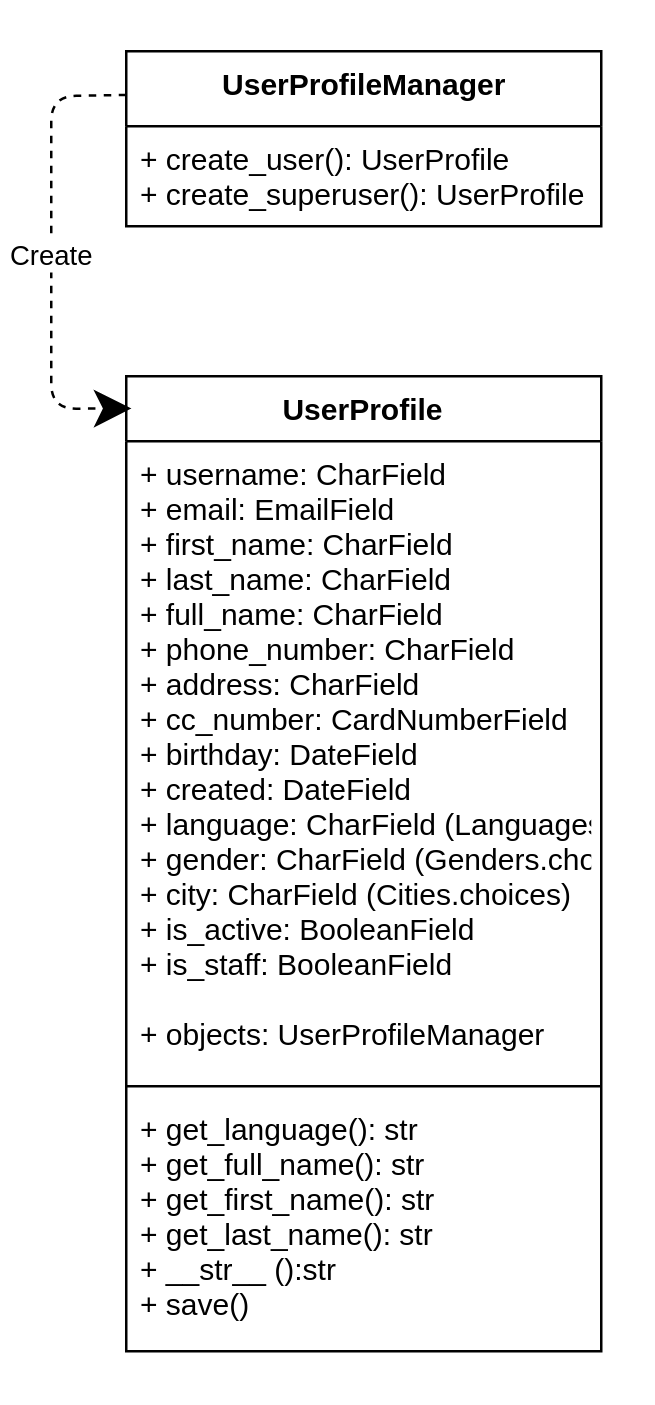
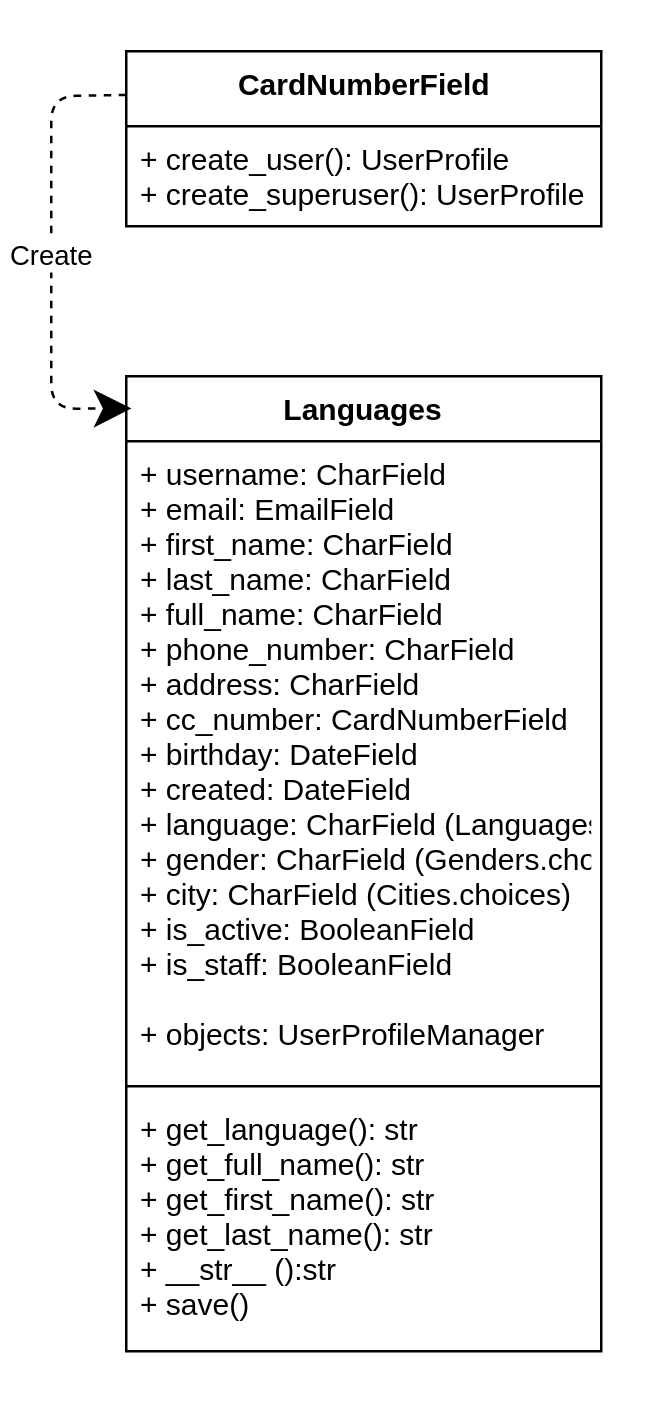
node "UserProfileManager": label "UserProfileManager" -> "CardNumberField"
node "UserProfile": label "UserProfile" -> "Languages"
